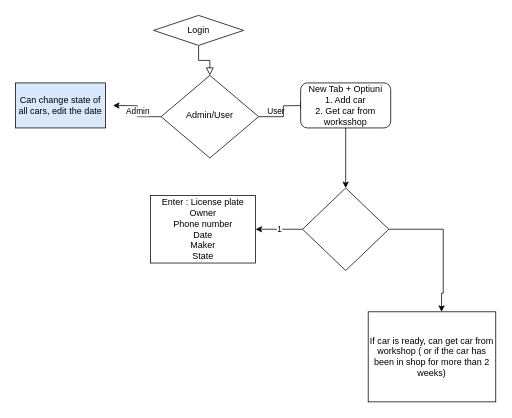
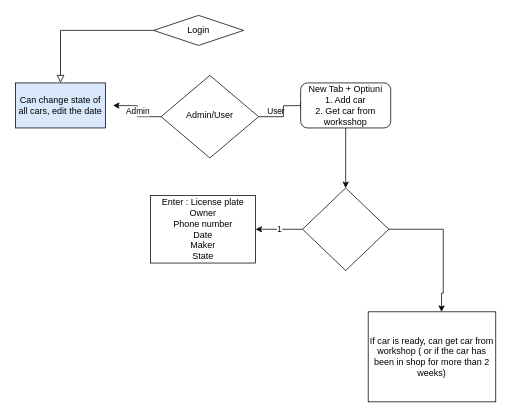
edge "Login" -> "Admin/User": now "Login" -> "Can change state of all cars, edit the date"
